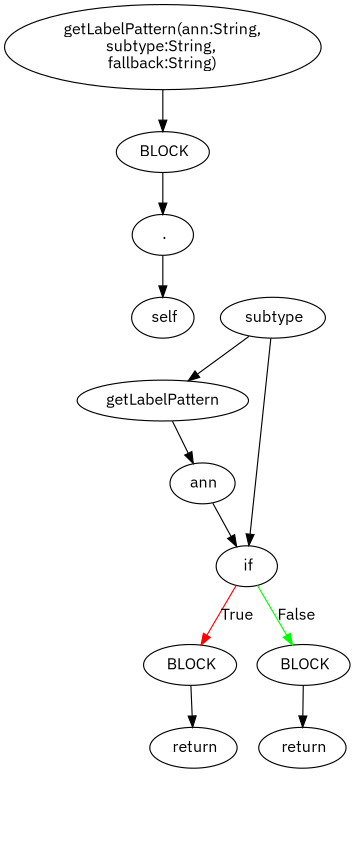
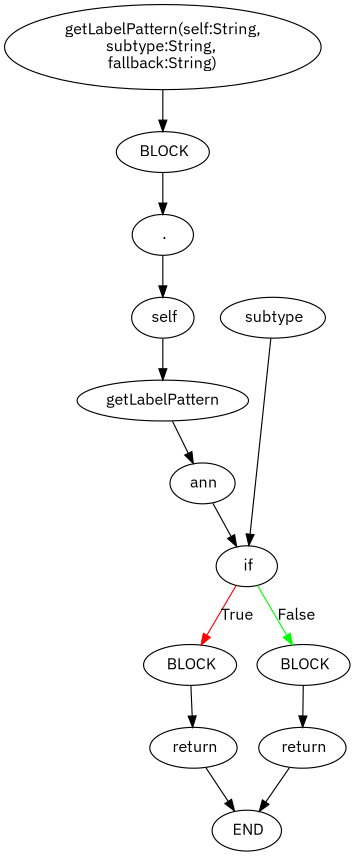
node "getLabelPattern(ann:String, subtype:String, fallback:String)": label "getLabelPattern(ann:String, subtype:String, fallback:String)" -> "getLabelPattern(self:String, subtype:String, fallback:String)"
edge "subtype" -> "getLabelPattern": now "self" -> "getLabelPattern"
node "END": added
